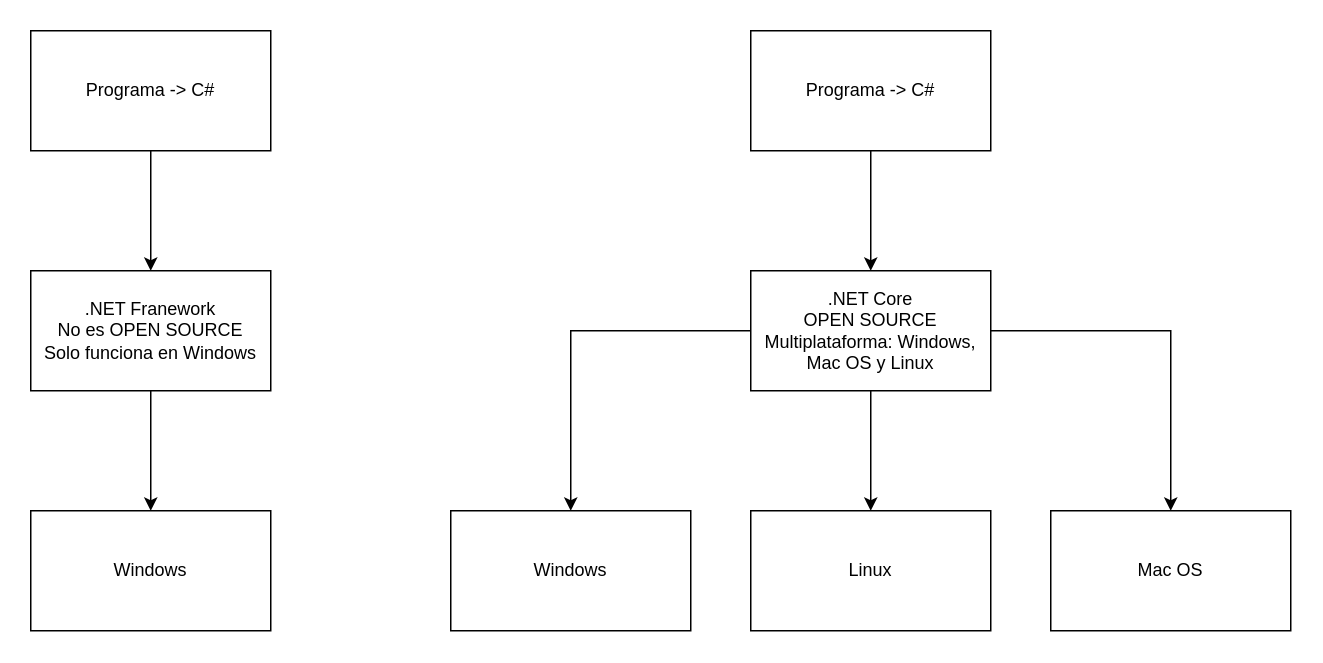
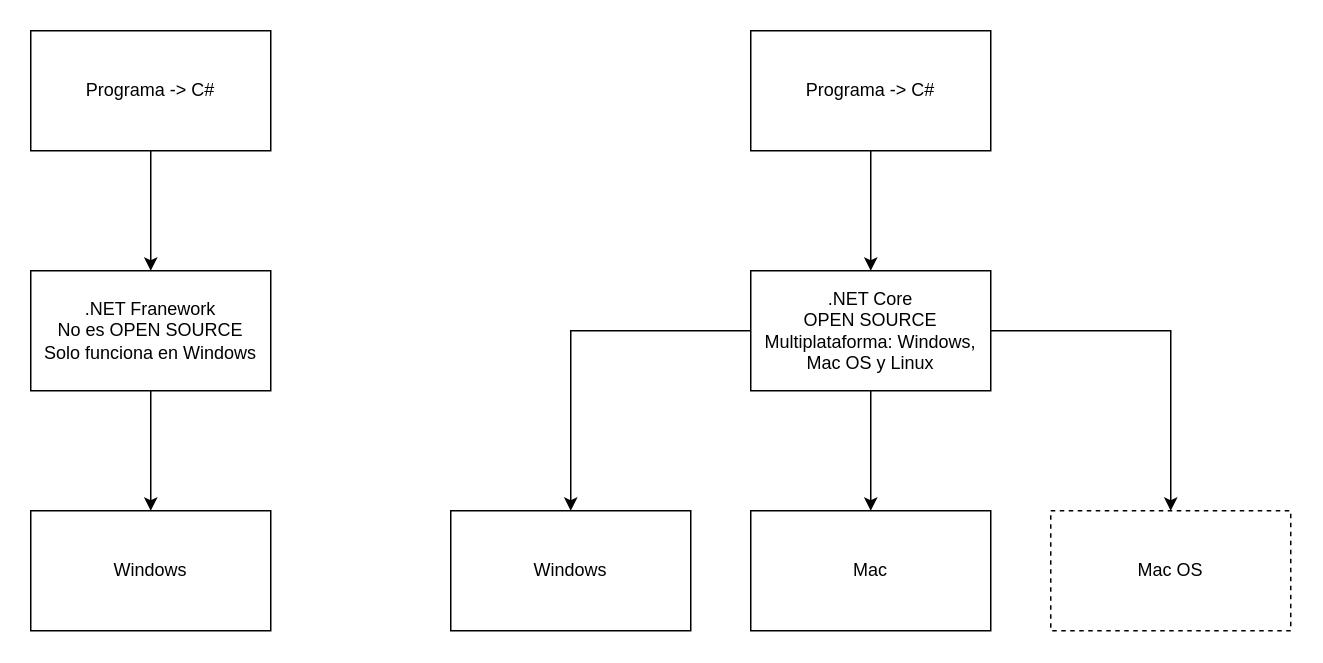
node "Linux": label "Linux" -> "Mac"
node "Mac OS": style solid -> dashed
